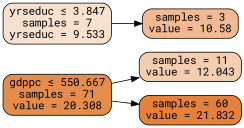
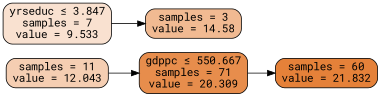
node "samples = 3": text "value = 10.58" -> "value = 14.58"
node "yrseduc ≤ 3.847": text "yrseduc = 9.533" -> "value = 9.533"
edge "gdppc ≤ 550.667" -> "samples = 11": reversed
node "gdppc ≤ 550.667": text "value = 20.308" -> "value = 20.309"
